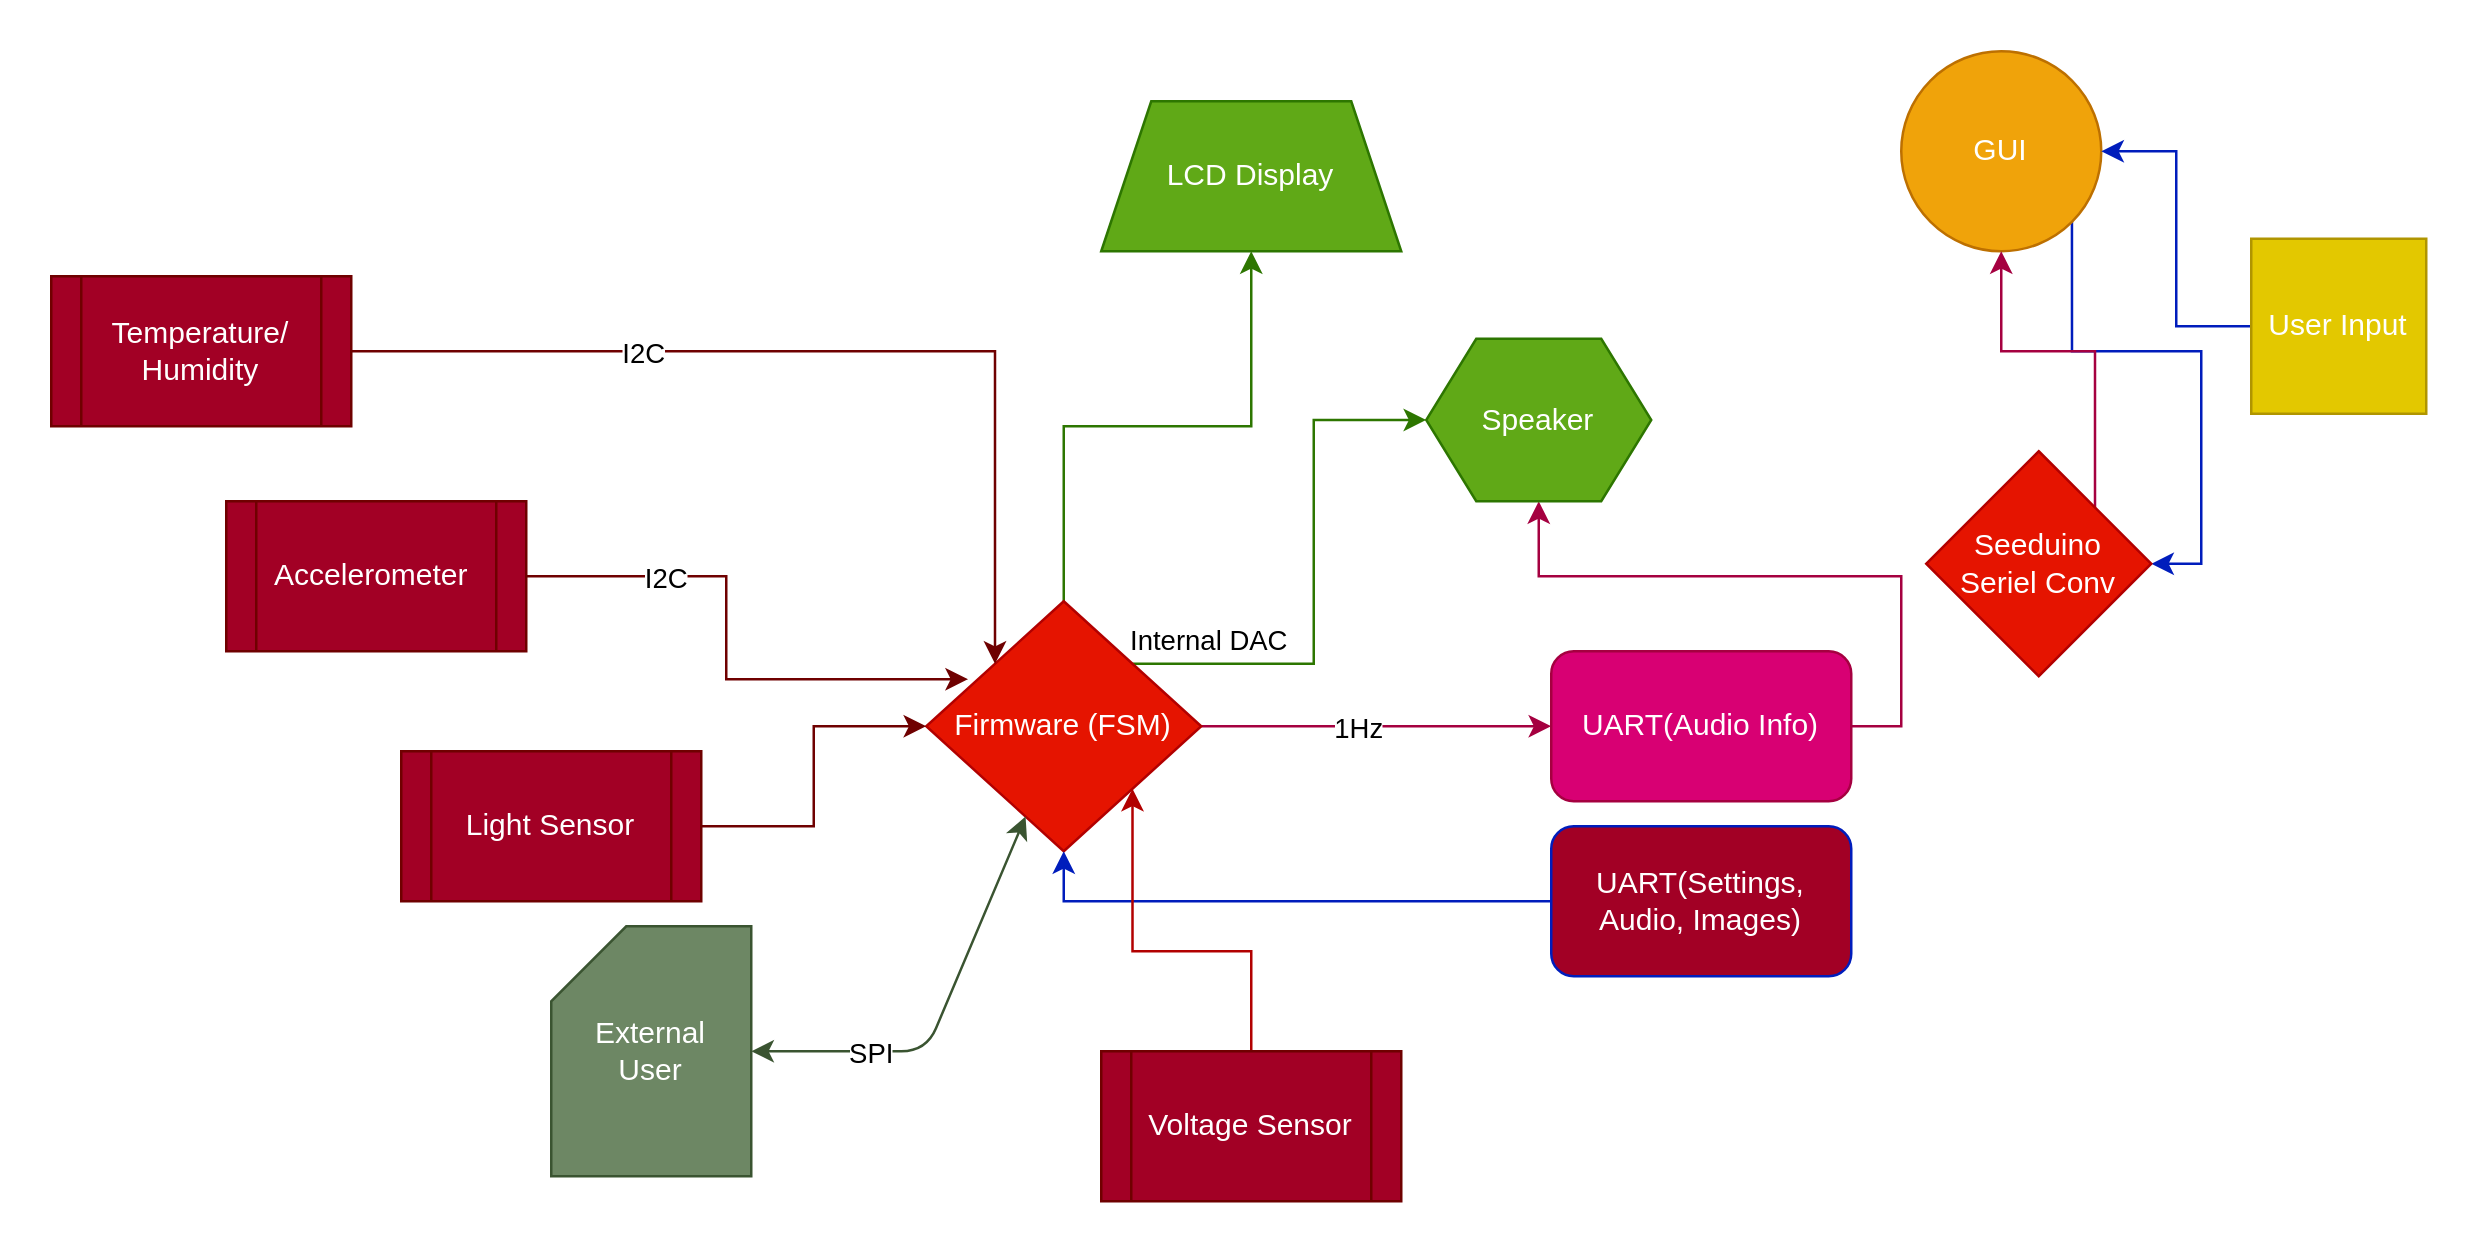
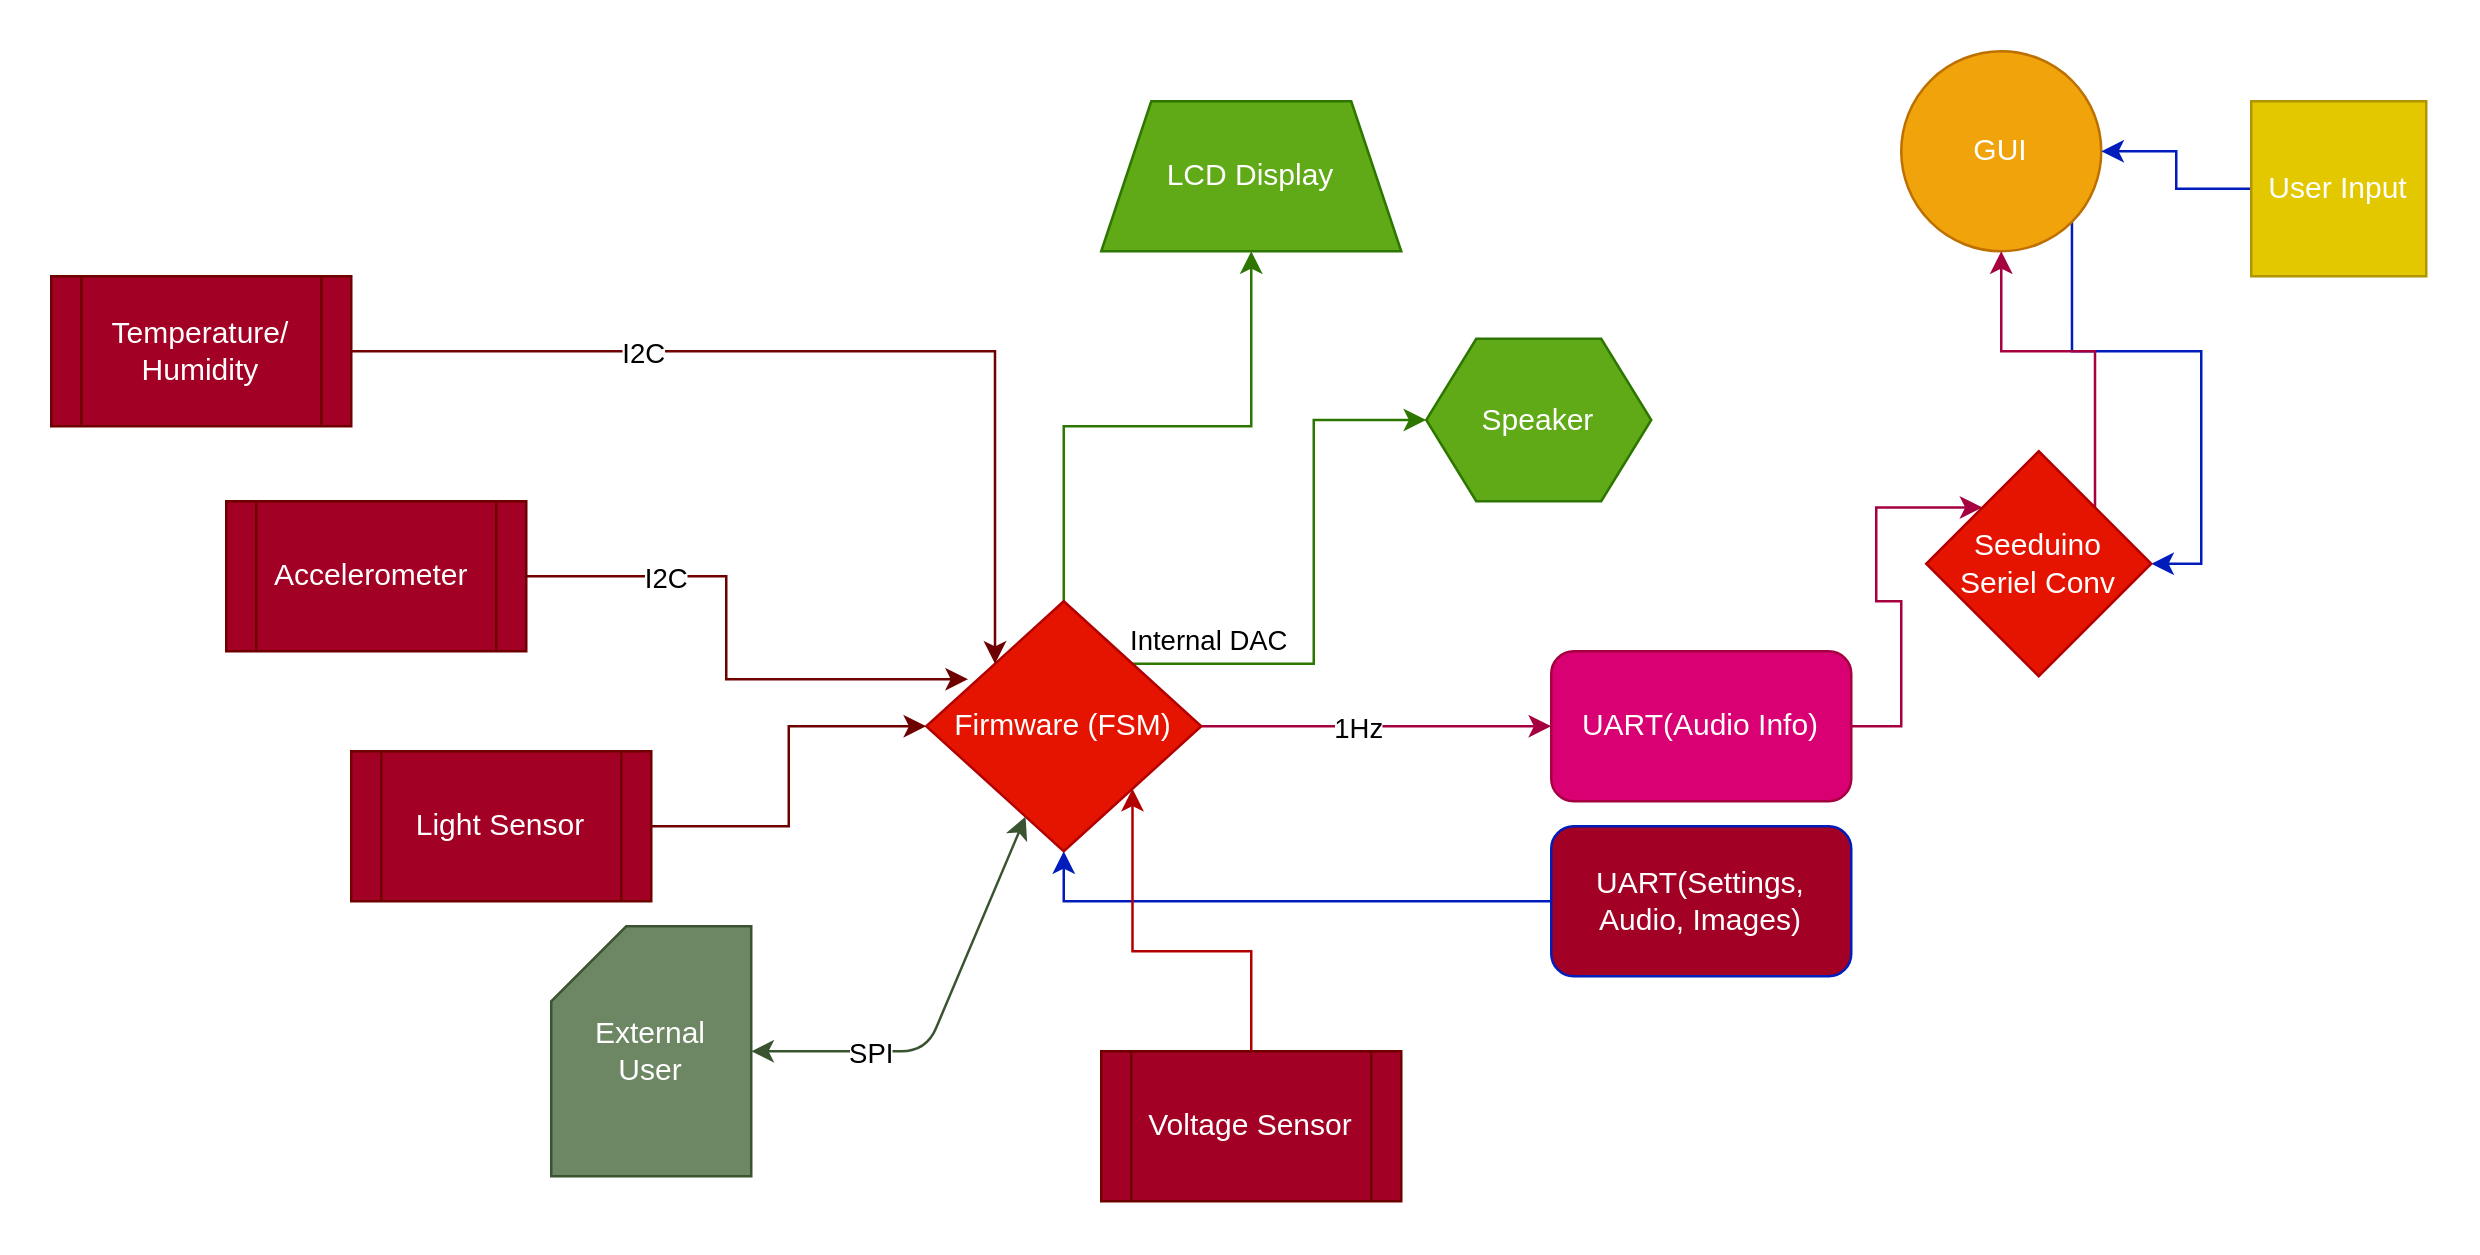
node "User Input": moved (2339, 326) -> (2339, 189)
edge "UART(Audio Info)" -> "Speaker": now "UART(Audio Info)" -> "Seeduino Seriel Conv"
node "Light Sensor": moved (551, 826) -> (501, 826)
